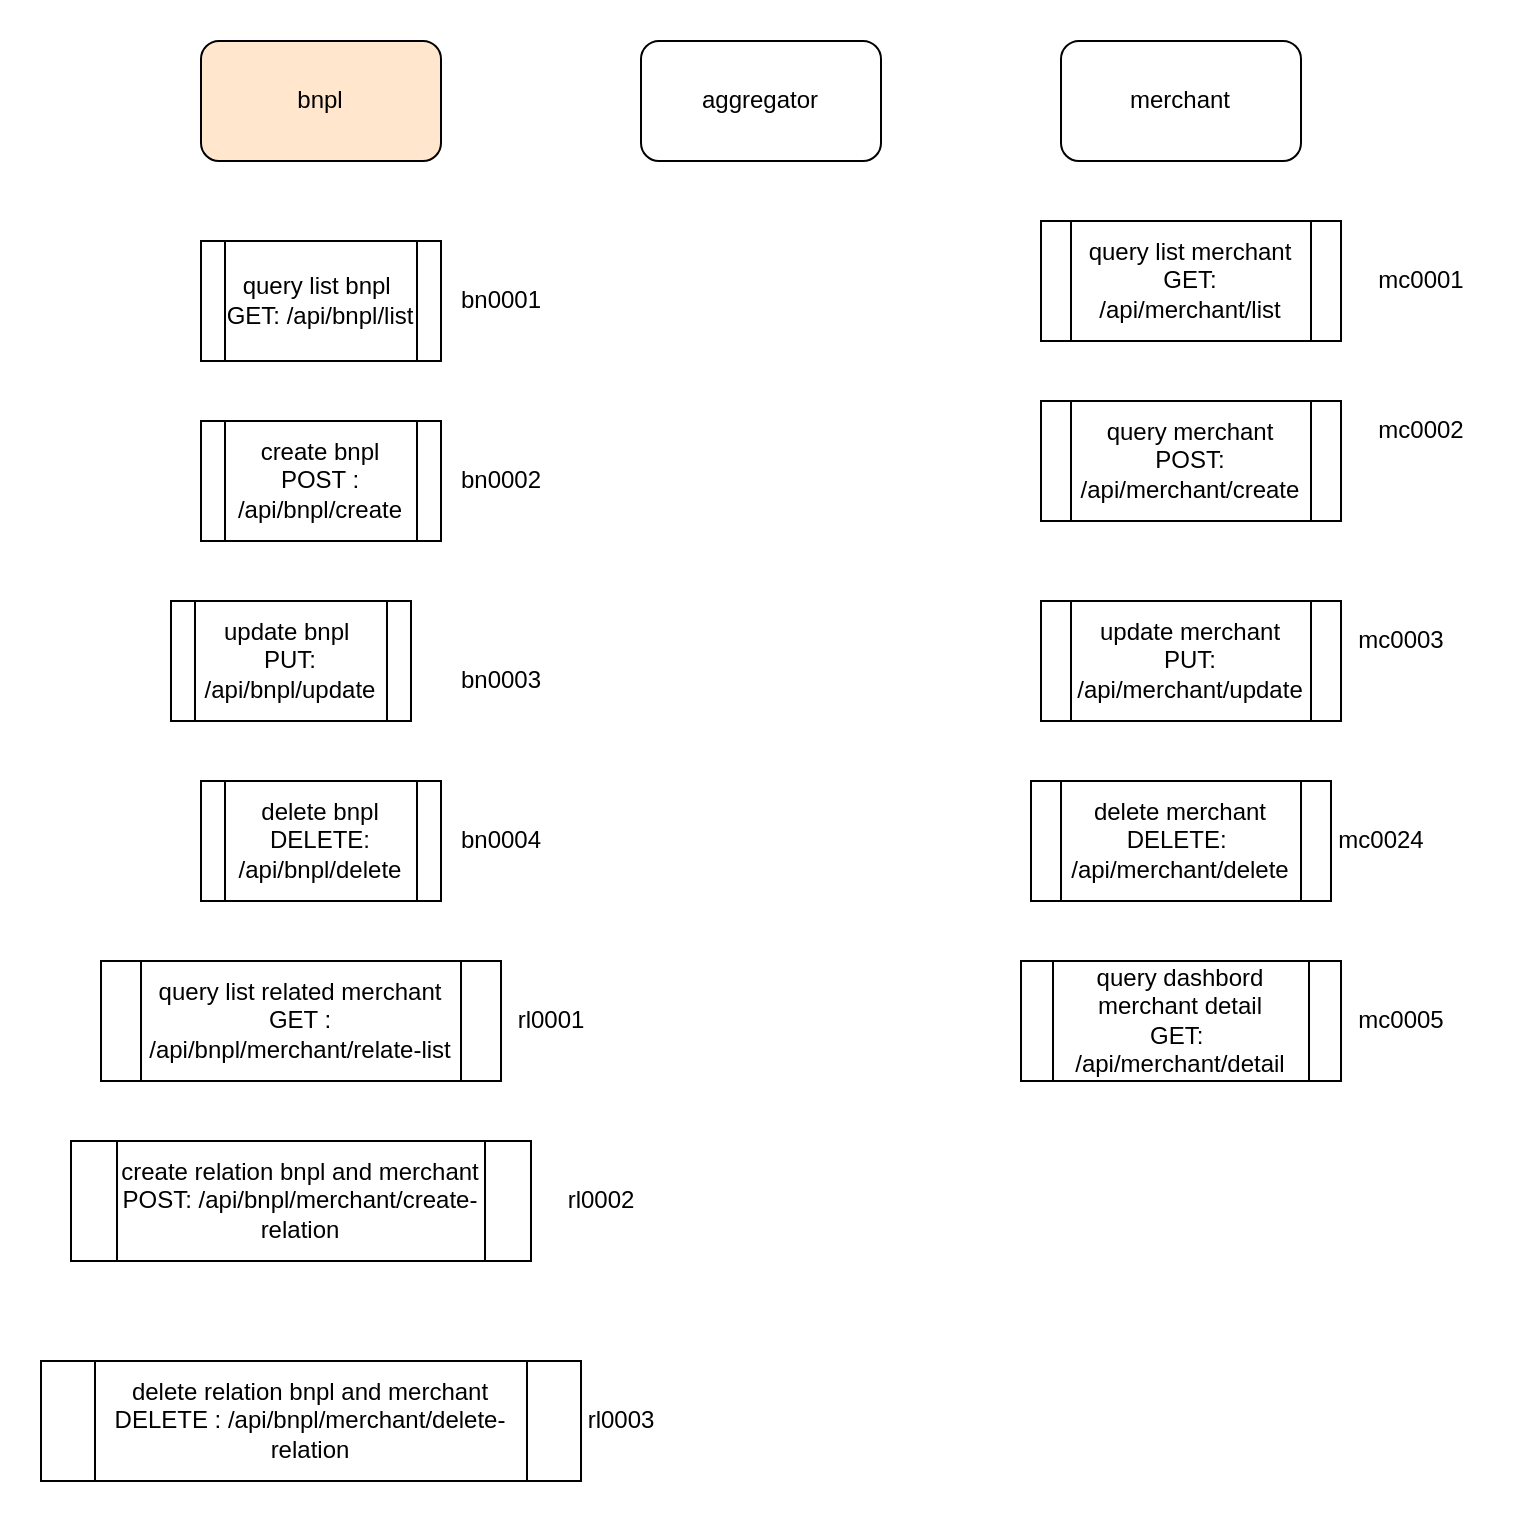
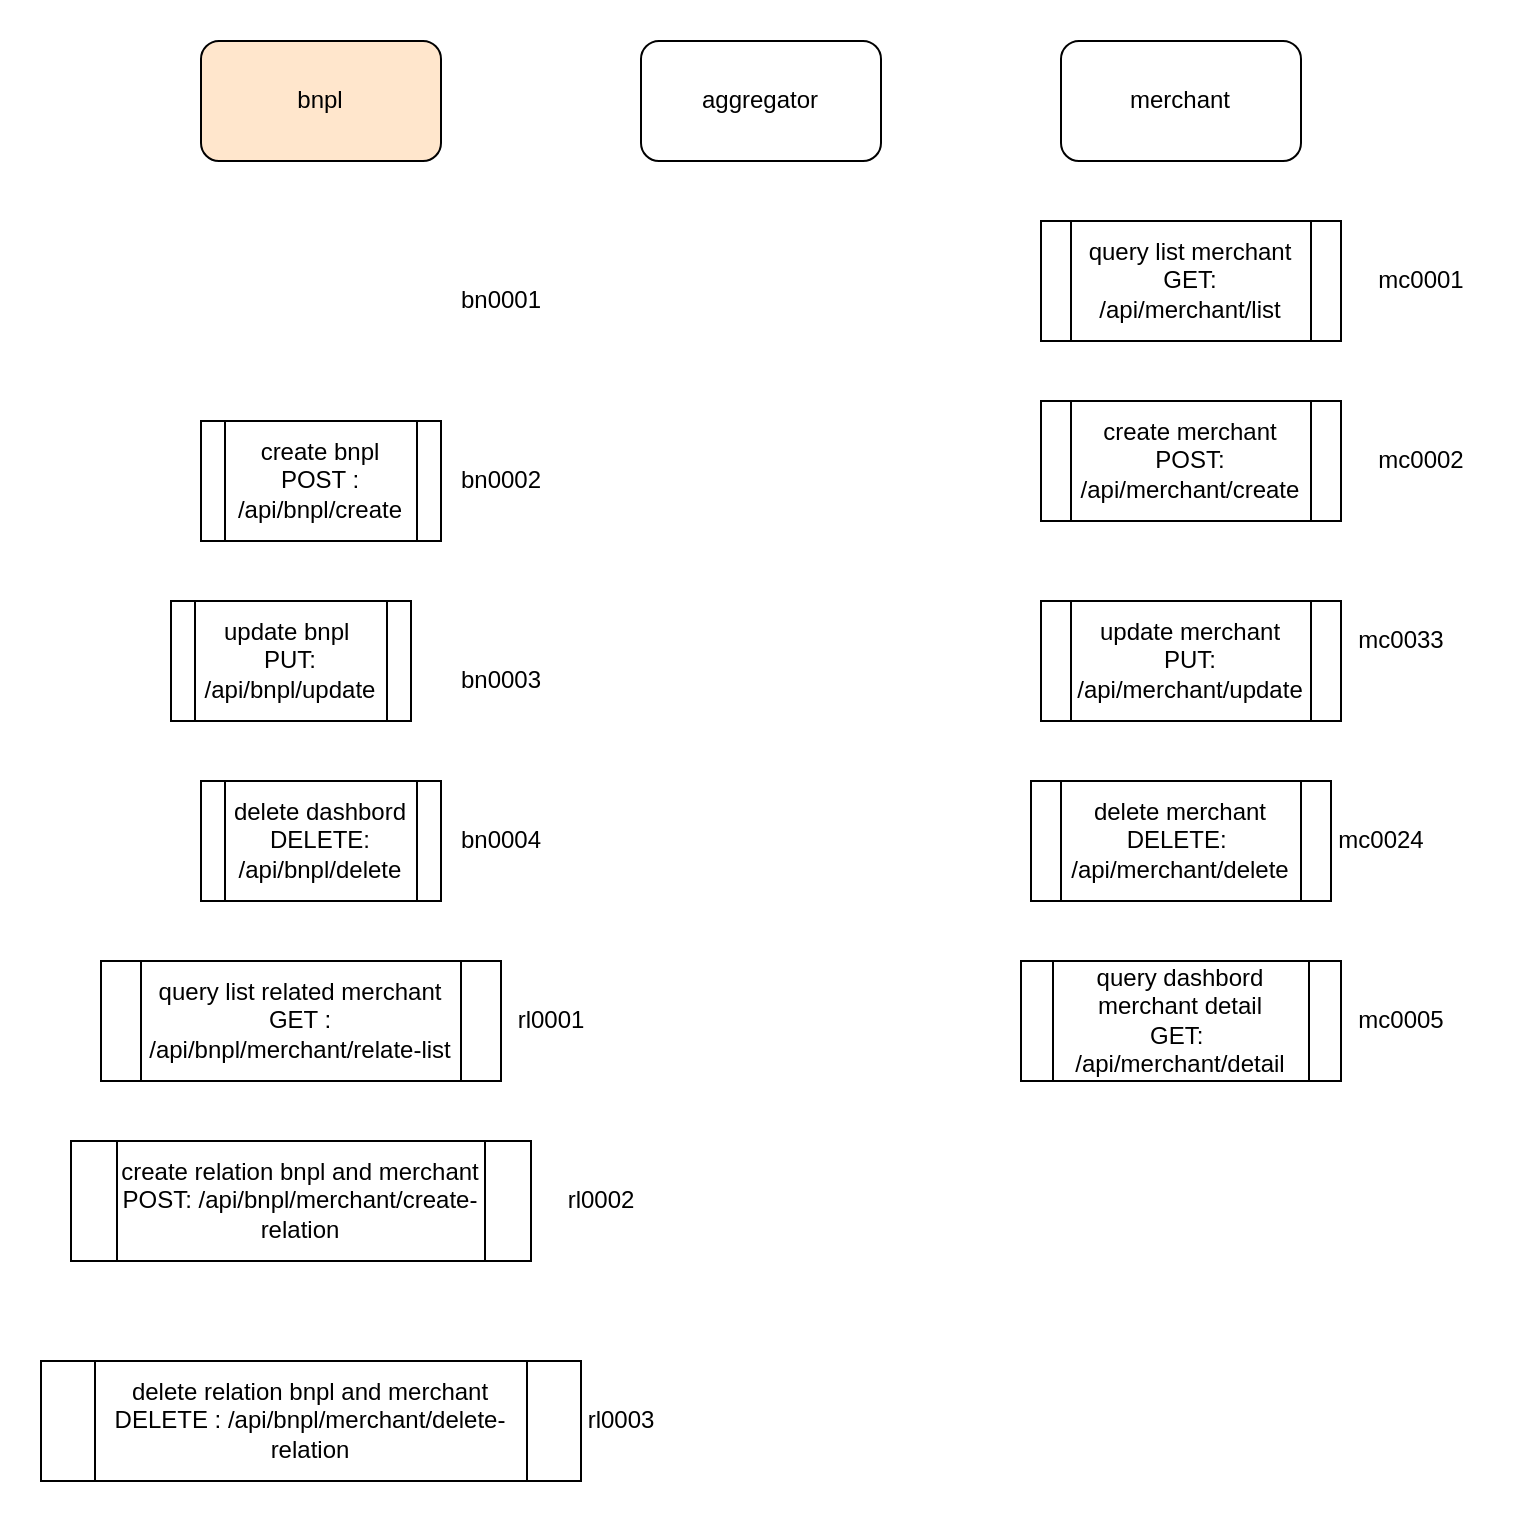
node "query list bnpl GET: /api/bnpl/list": removed
node "mc0002": moved (1421, 431) -> (1421, 461)
node "query merchant POST: /api/merchant/create": label "query merchant POST: /api/merchant/create" -> "create merchant POST: /api/merchant/create"
node "mc0003": label "mc0003" -> "mc0033"
node "delete bnpl DELETE: /api/bnpl/delete": label "delete bnpl DELETE: /api/bnpl/delete" -> "delete dashbord DELETE: /api/bnpl/delete"
